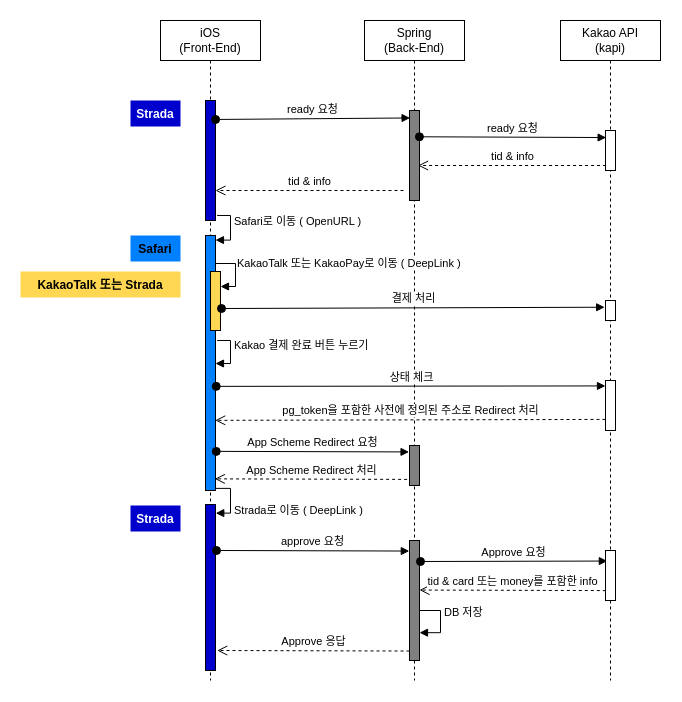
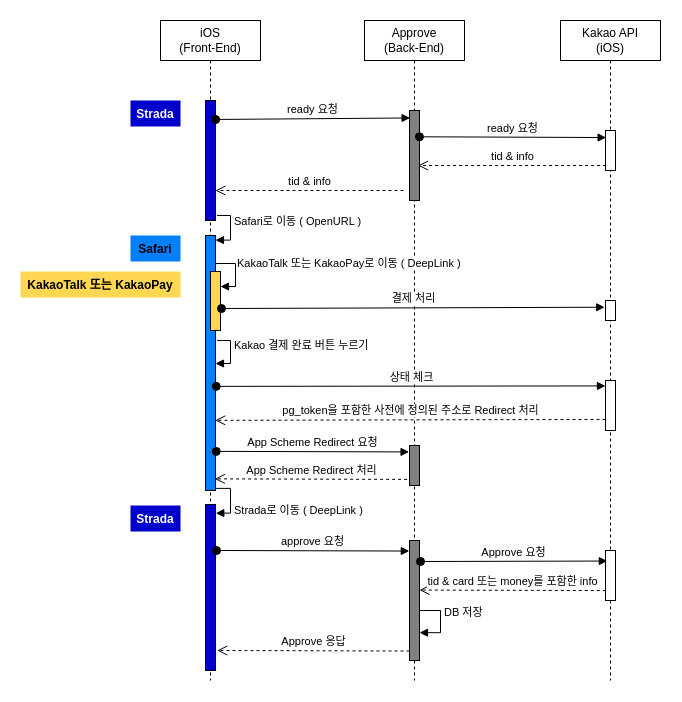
node "Spring (Back-End)": label "Spring (Back-End)" -> "Approve (Back-End)"
node "Kakao API (kapi)": label "Kakao API (kapi)" -> "Kakao API (iOS)"
node "KakaoTalk 또는 Strada": label "KakaoTalk 또는 Strada" -> "KakaoTalk 또는 KakaoPay"
